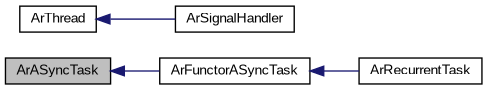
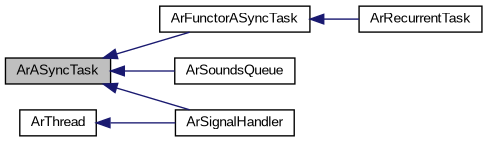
node "ArSoundsQueue": added
edge "ArSignalHandler" -> "ArASyncTask": added
